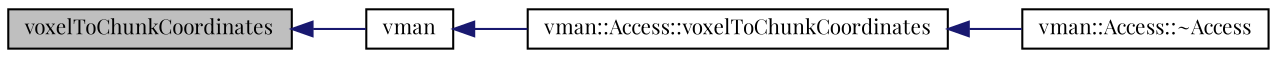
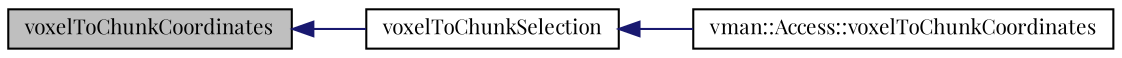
node "vman": label "vman" -> "voxelToChunkSelection"
node "vman::Access::~Access": removed
